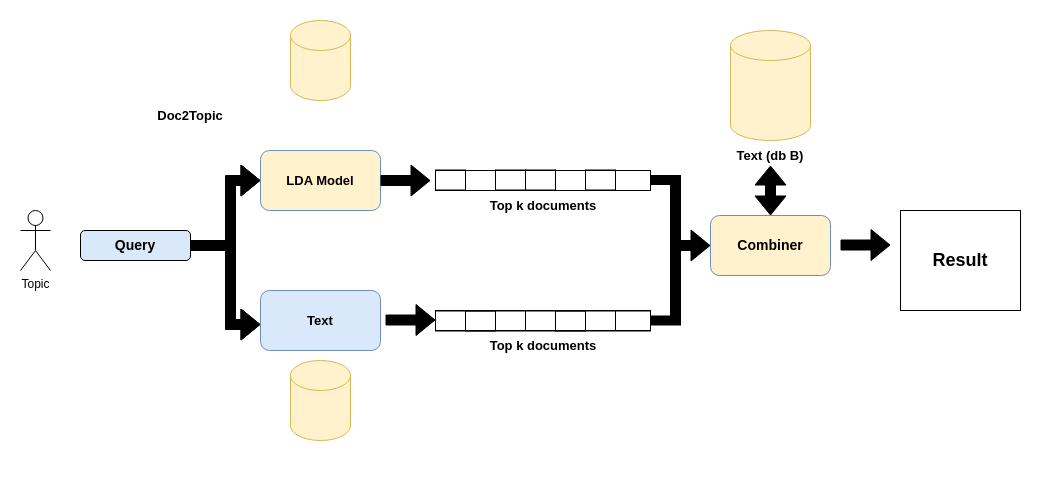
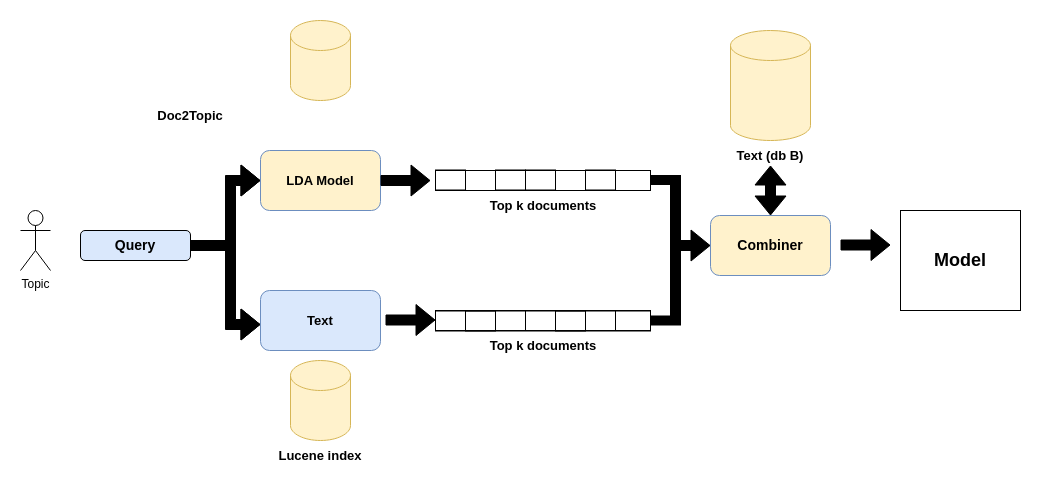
node "Result": label "Result" -> "Model"
node "Lucene index": added
